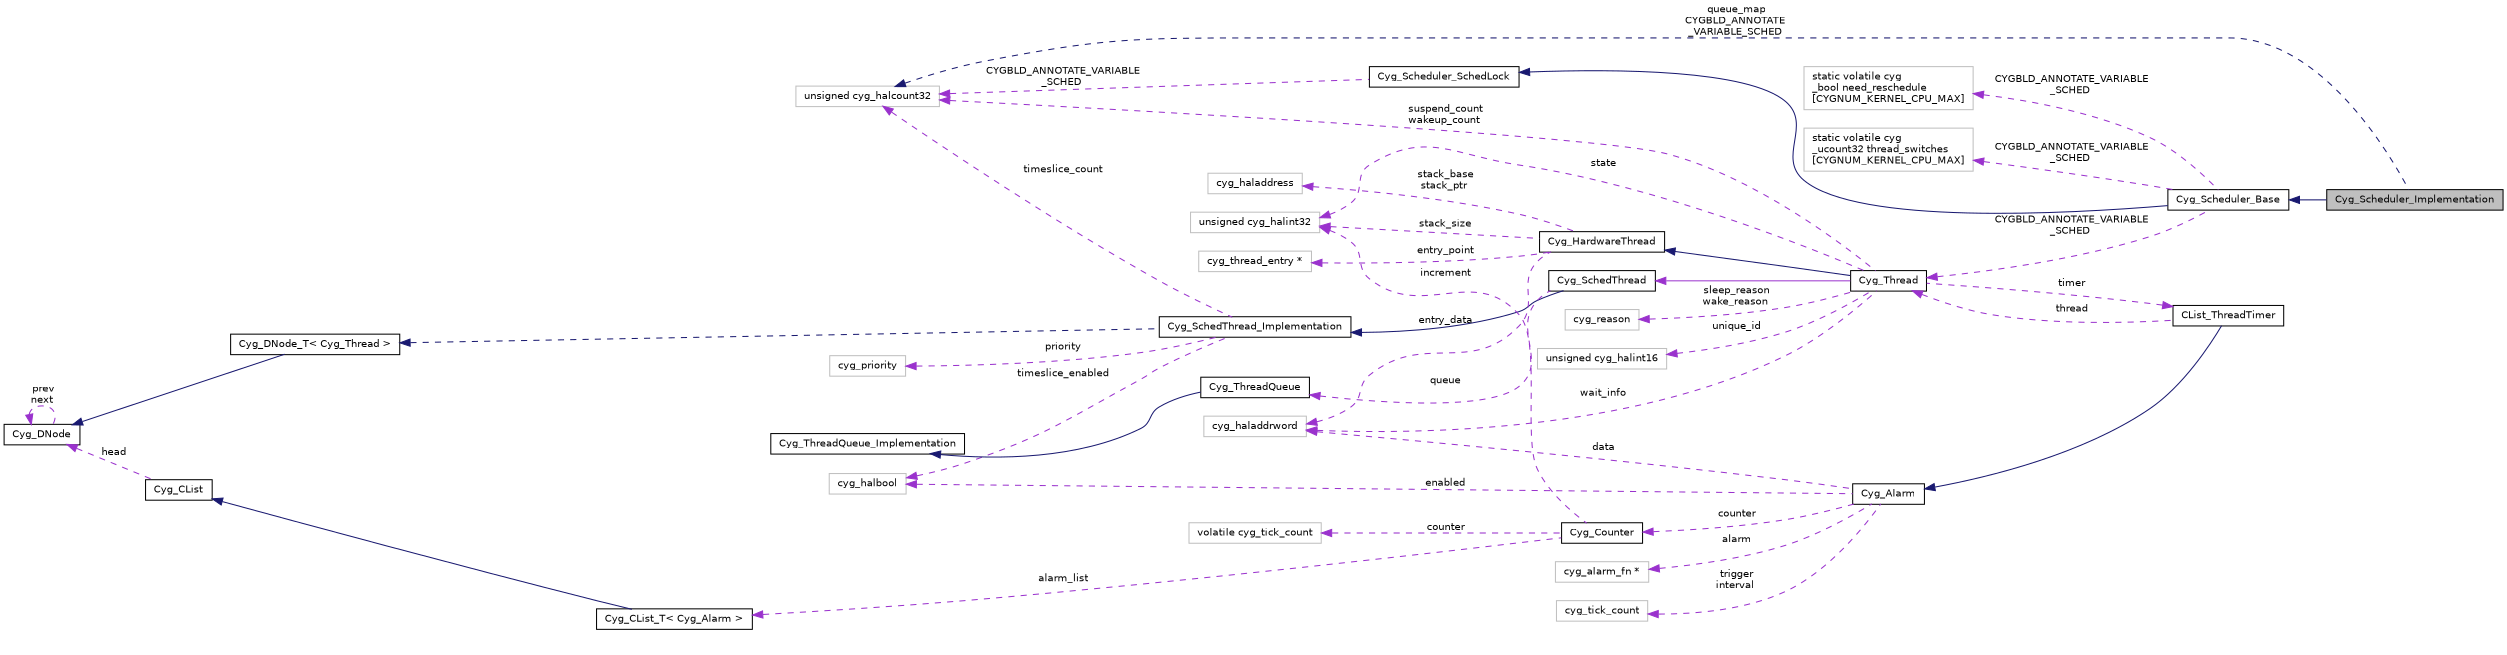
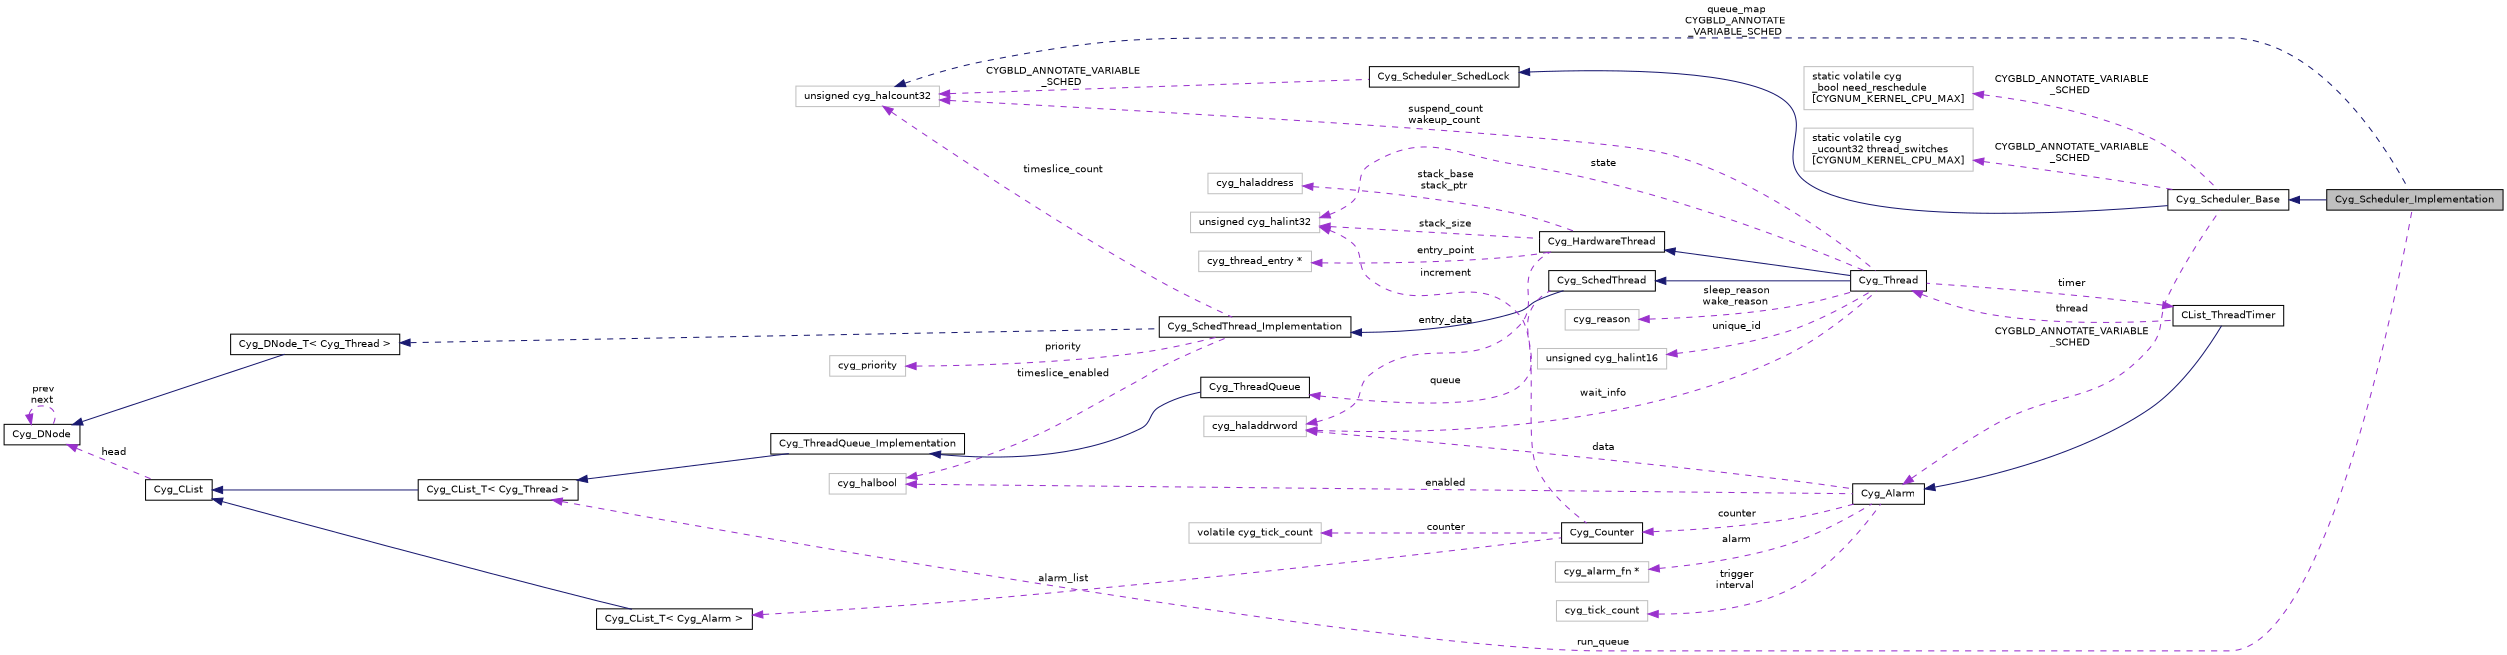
edge "Cyg_Scheduler_Base" -> "Cyg_Thread": now "Cyg_Scheduler_Base" -> "Cyg_Alarm"
edge "Cyg_Thread" -> "Cyg_SchedThread": color darkorchid3 -> midnightblue
node "Cyg_CList_T< Cyg_Thread >": added
